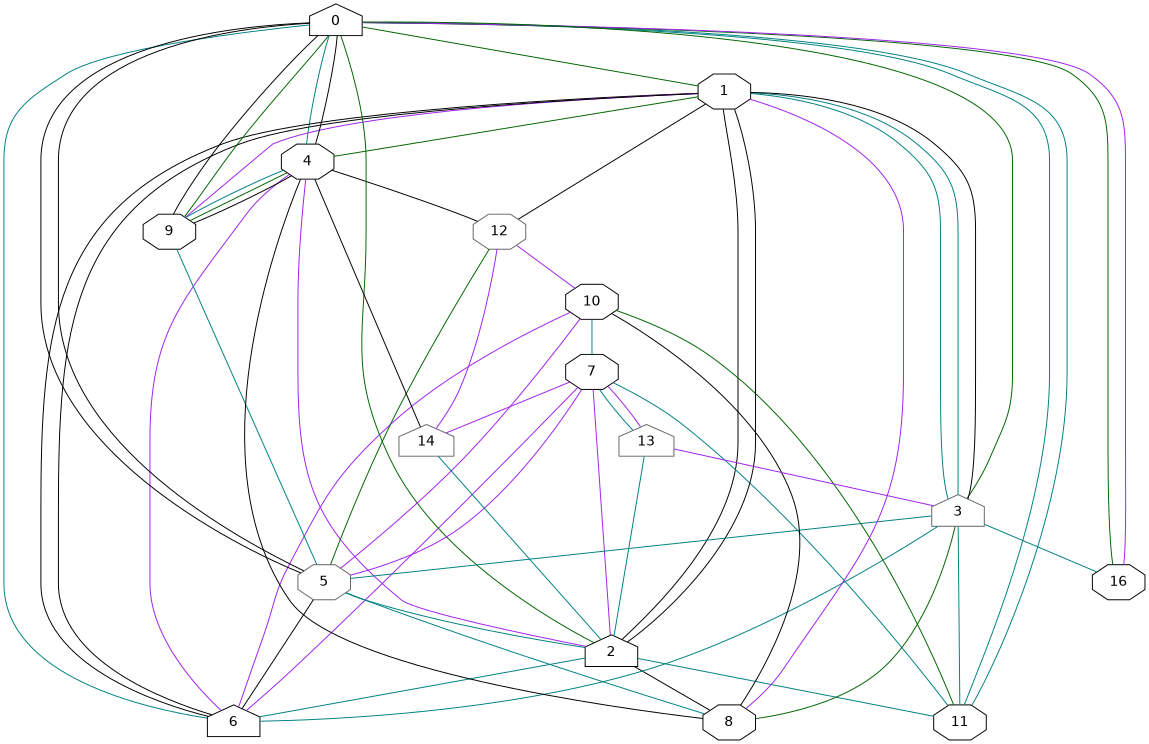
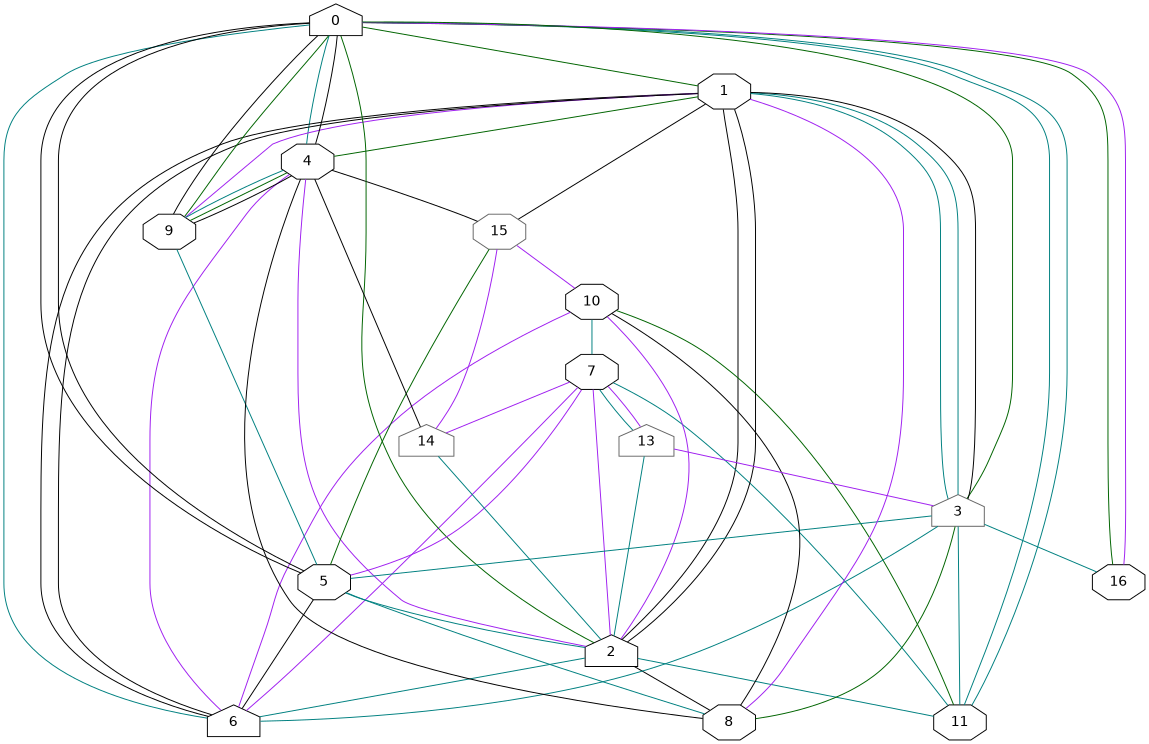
node "12": label "12" -> "15"
edge "10" -- "5": now "10" -- "2"
node "5": color gray40 -> black
